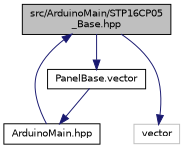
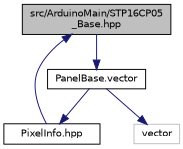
edge "src/ArduinoMain/STP16CP05 _Base.hpp" -> "vector": now "PanelBase.vector" -> "vector"
node "ArduinoMain.hpp": label "ArduinoMain.hpp" -> "PixelInfo.hpp"
